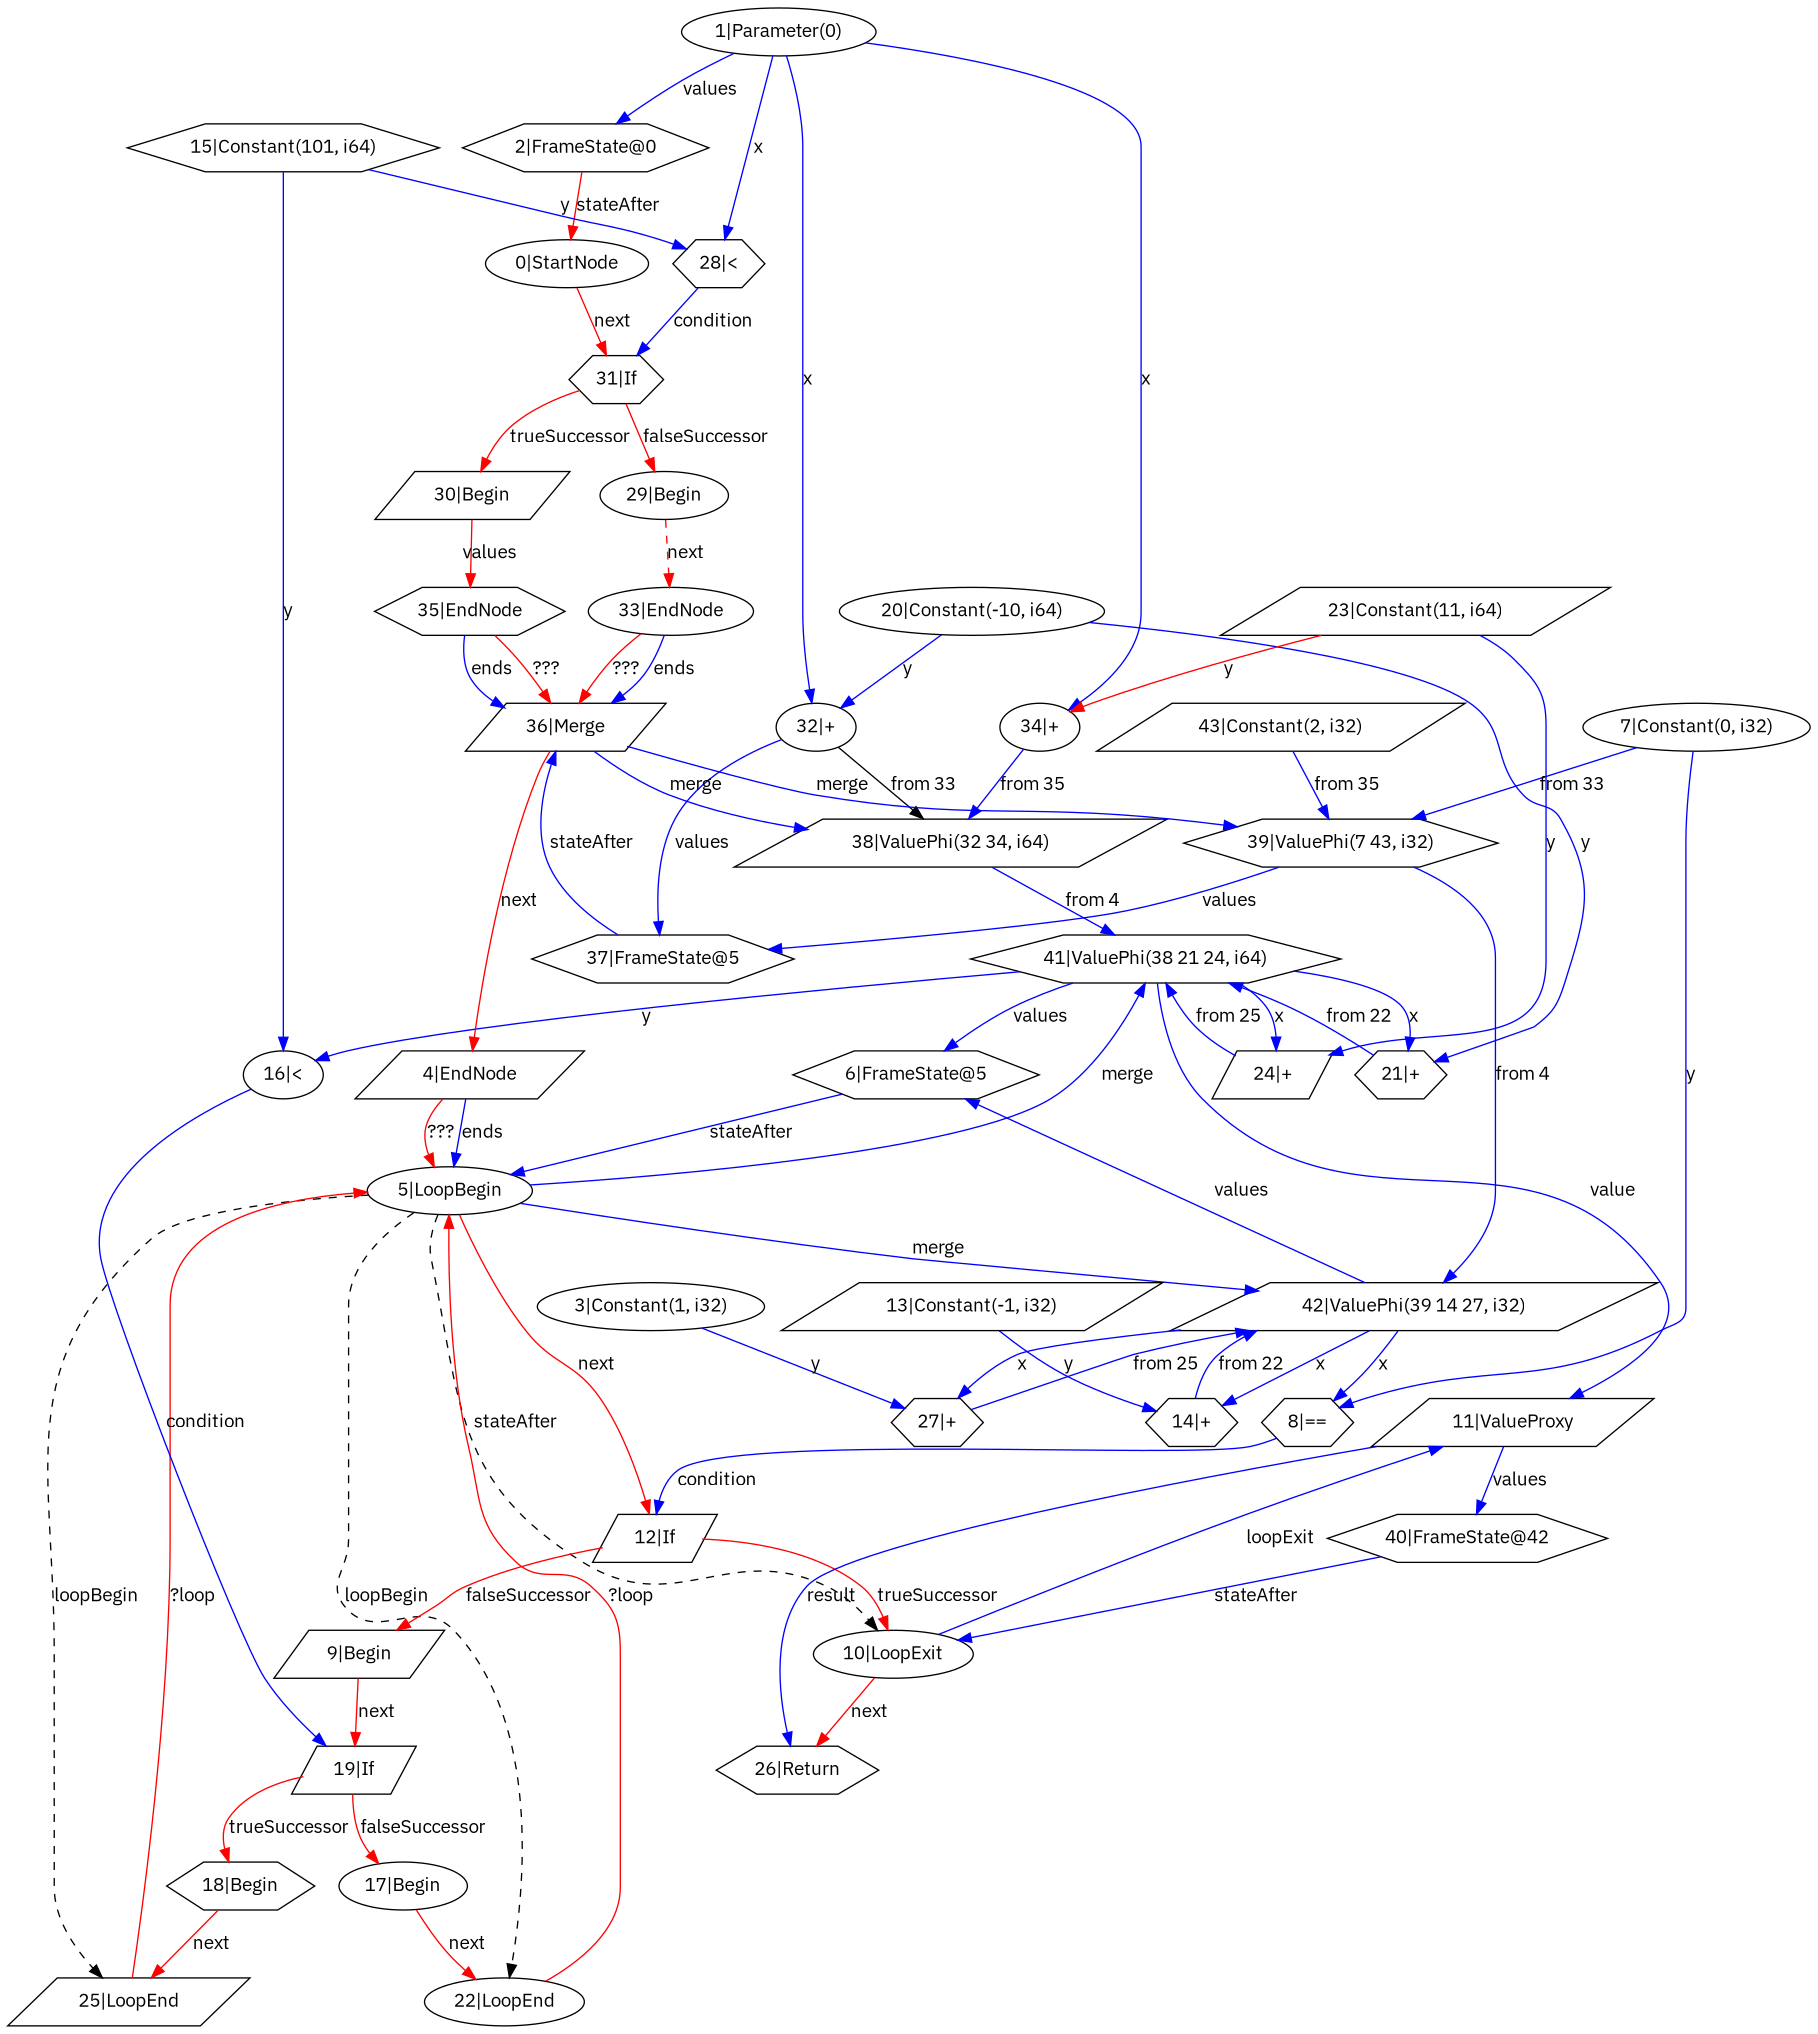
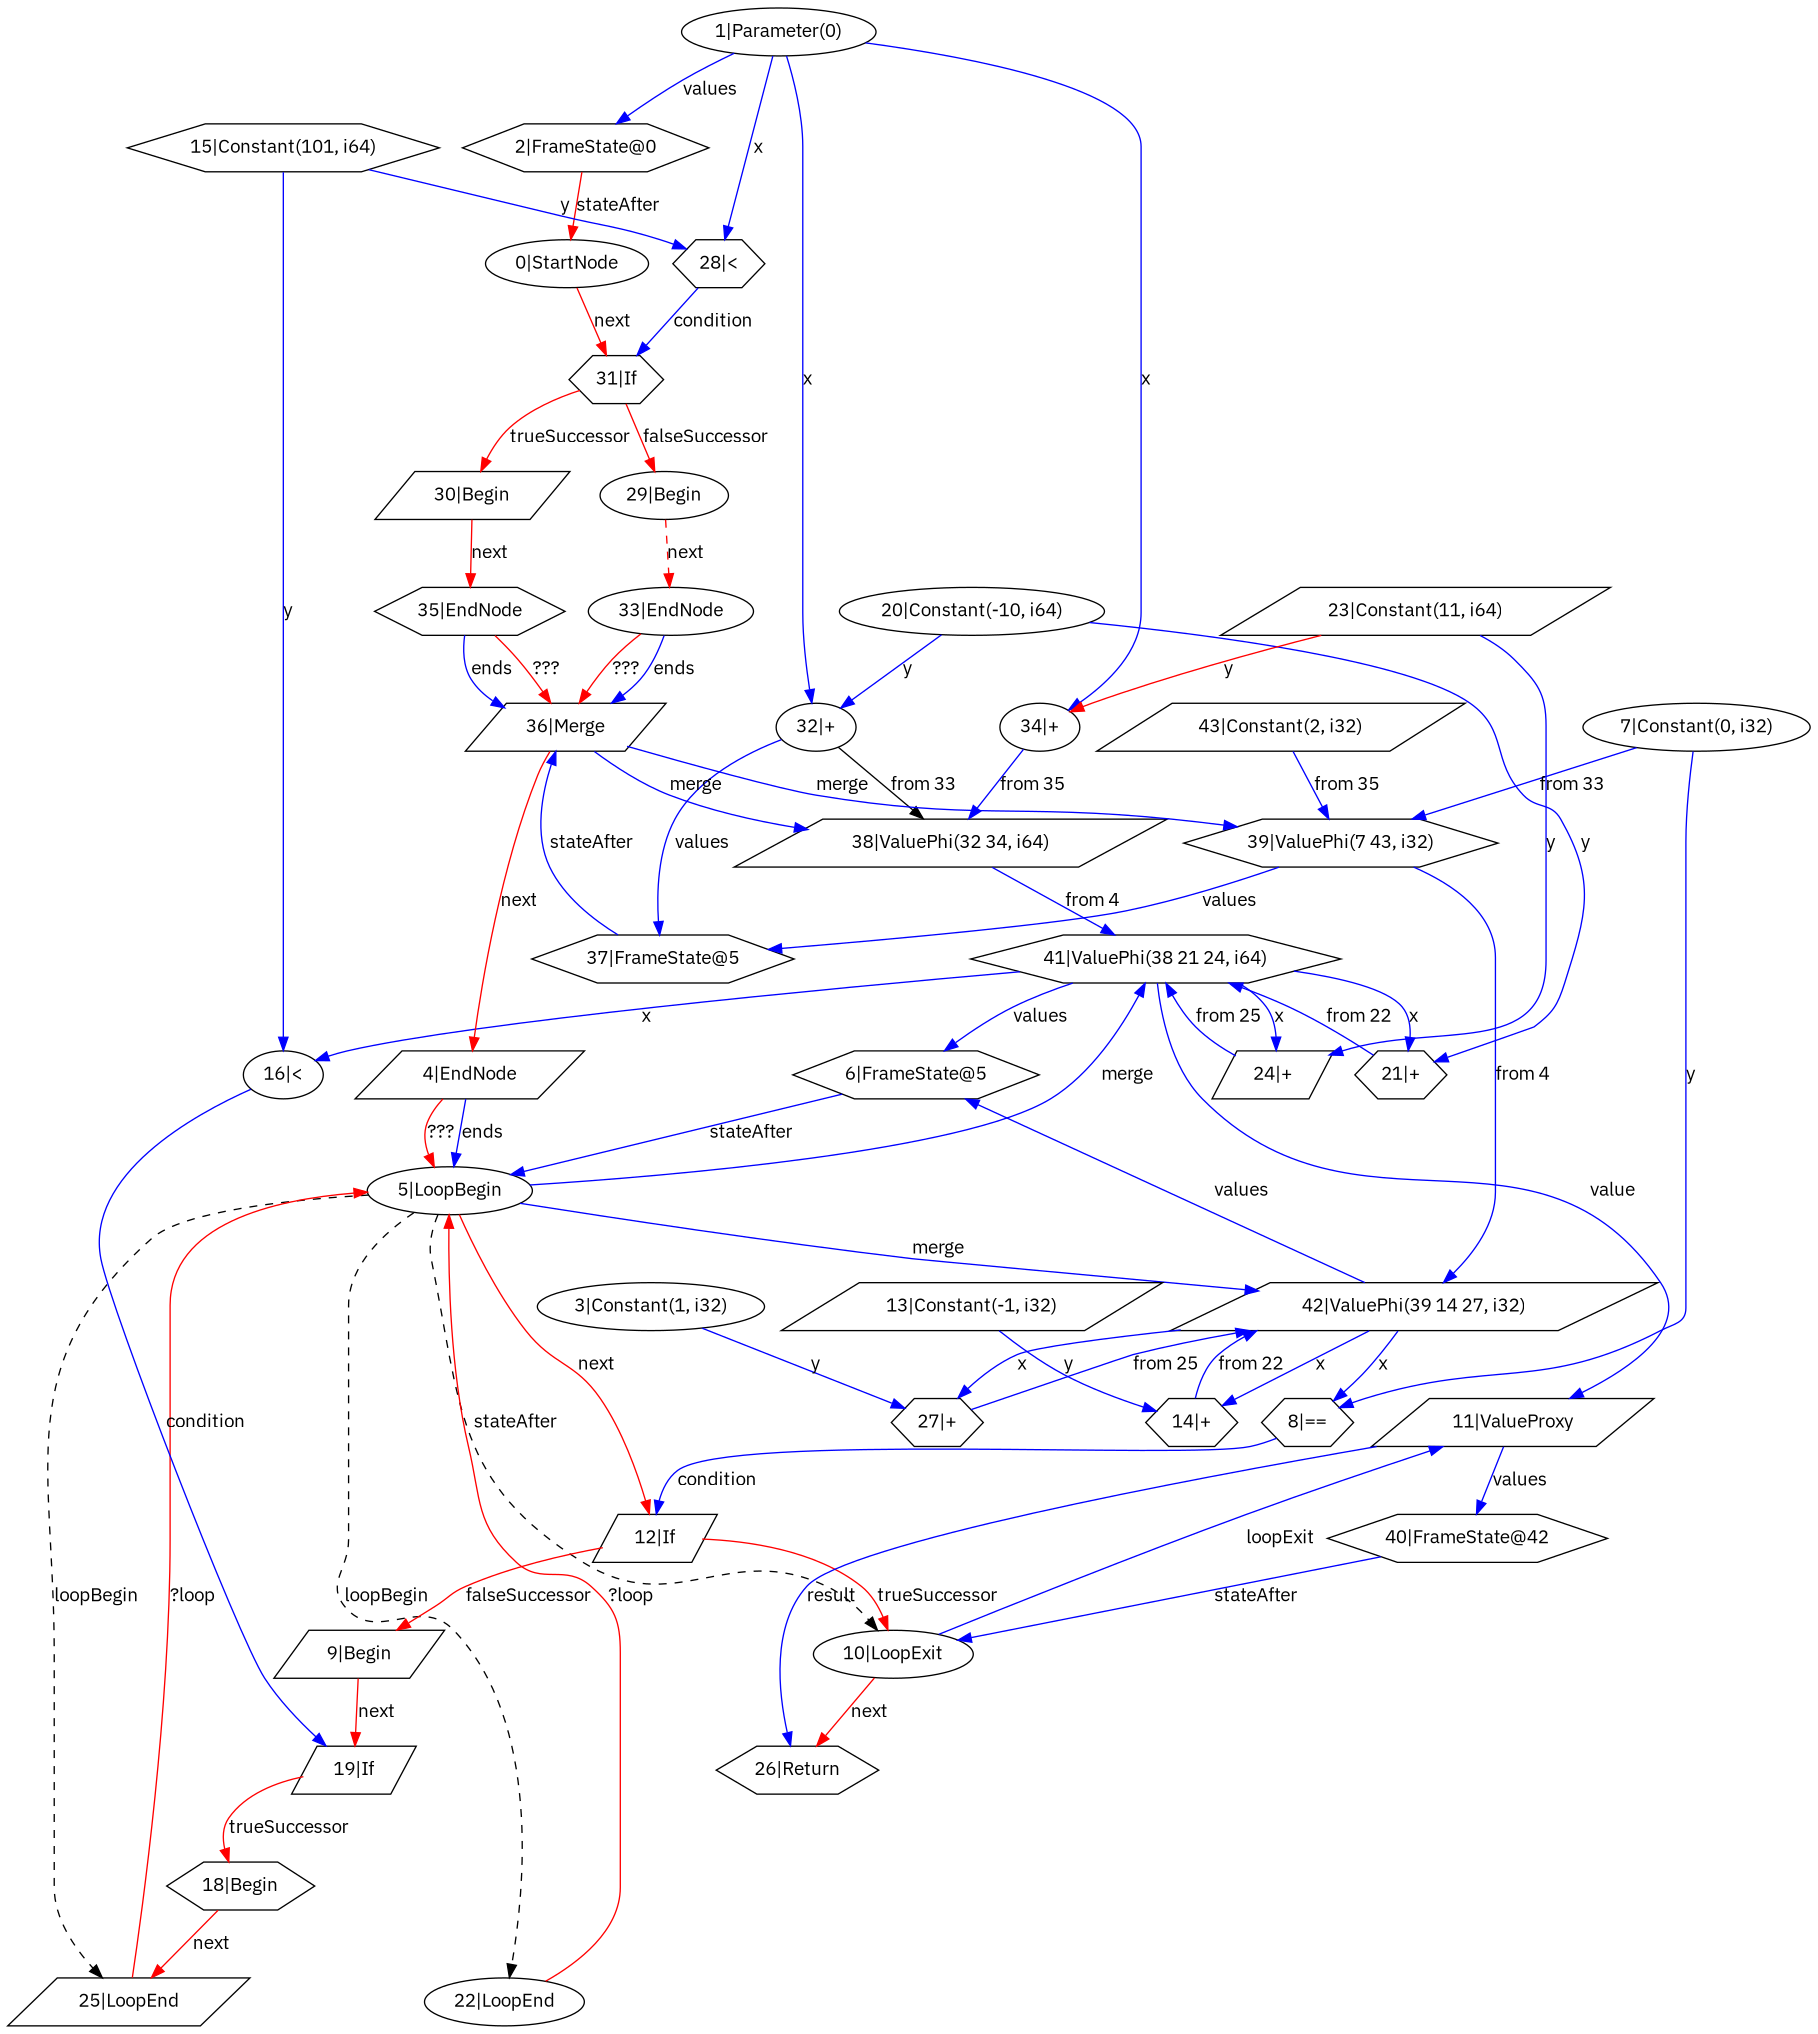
edge "30|Begin" -> "35|EndNode": label "values" -> "next"
edge "41|ValuePhi(38 21 24, i64)" -> "16|<": label "y" -> "x"
node "17|Begin": removed
